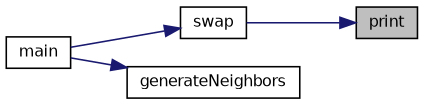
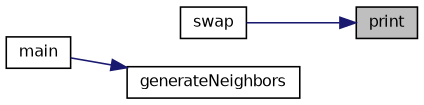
edge "main" -> "swap": removed
